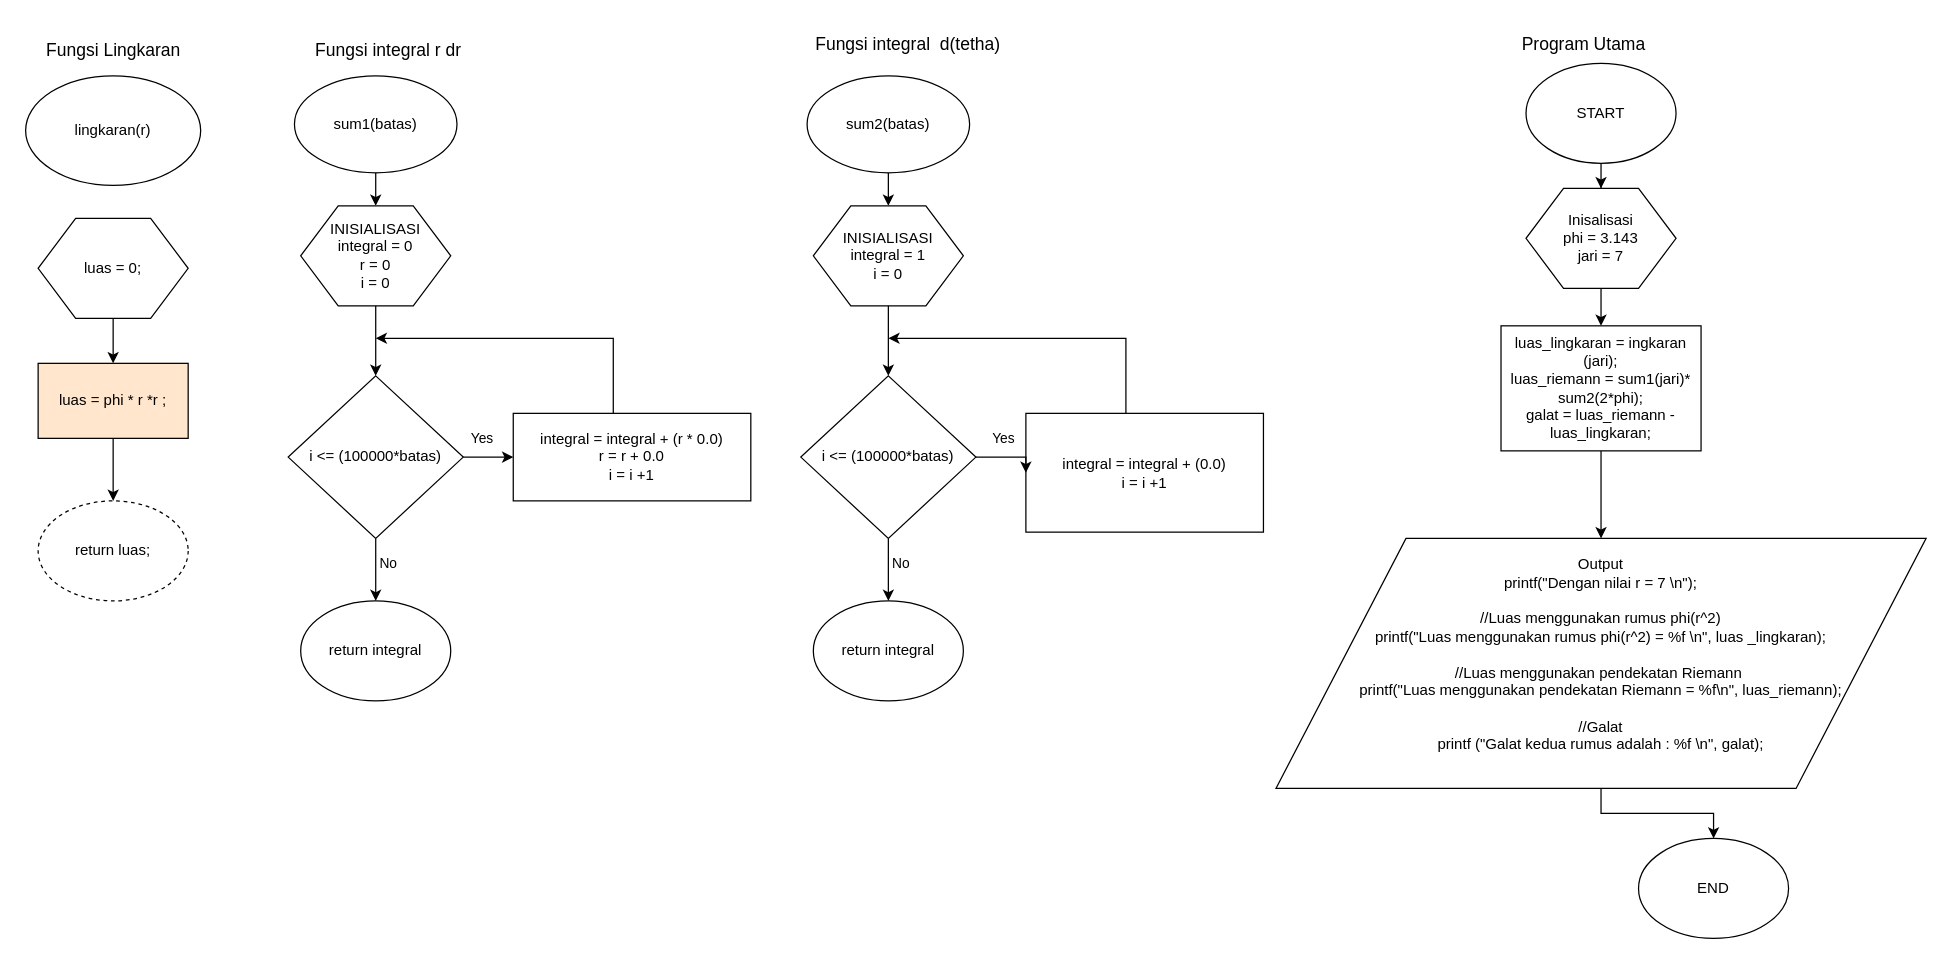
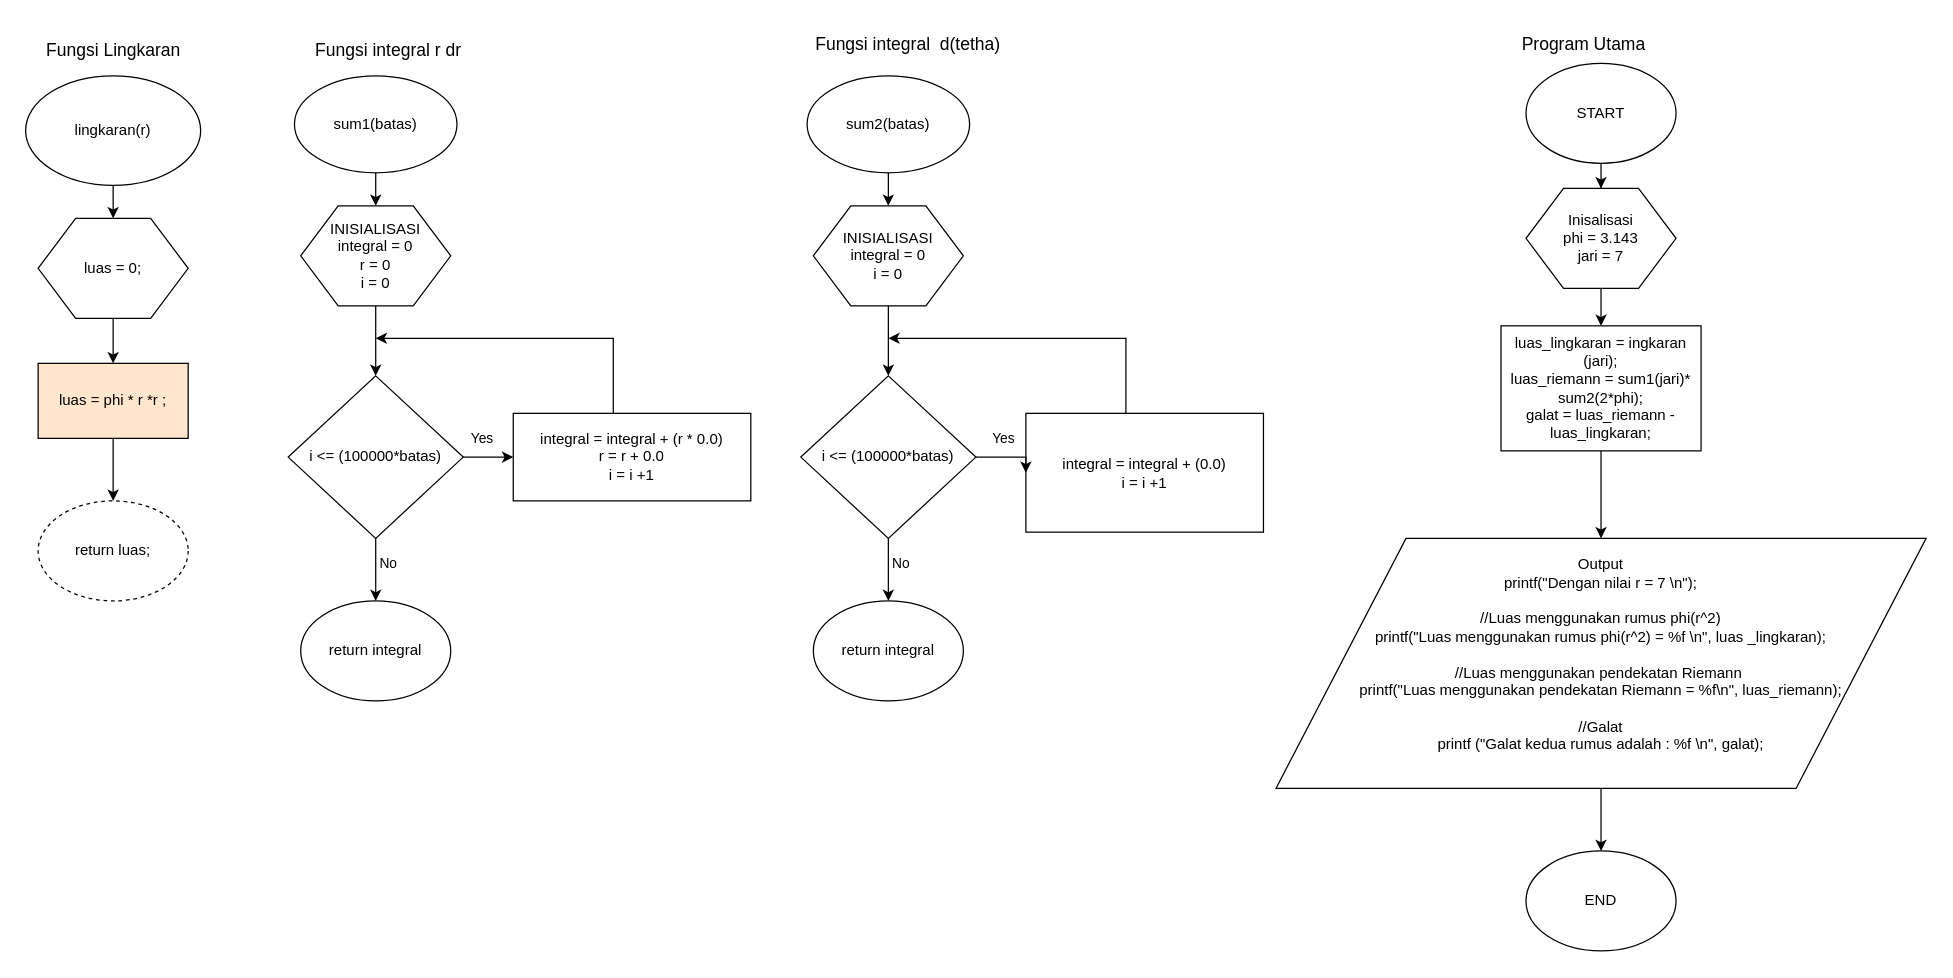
edge "lingkaran(r)" -> "luas = 0;": added
node "INISIALISASI integral = 1 i = 0": label "INISIALISASI integral = 1 i = 0" -> "INISIALISASI integral = 0 i = 0"
node "END": moved (1713, 888) -> (1601, 901)
